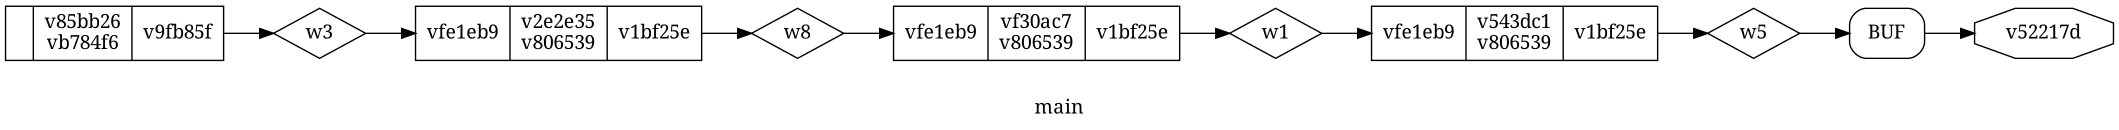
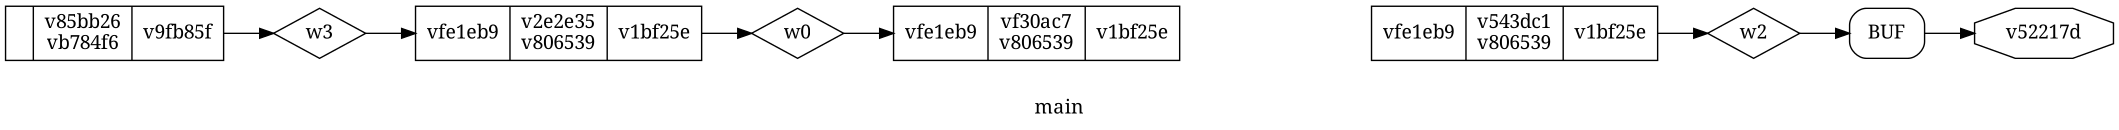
node "w8": label "w8" -> "w0"
node "w1": removed
node "w5": label "w5" -> "w2"
